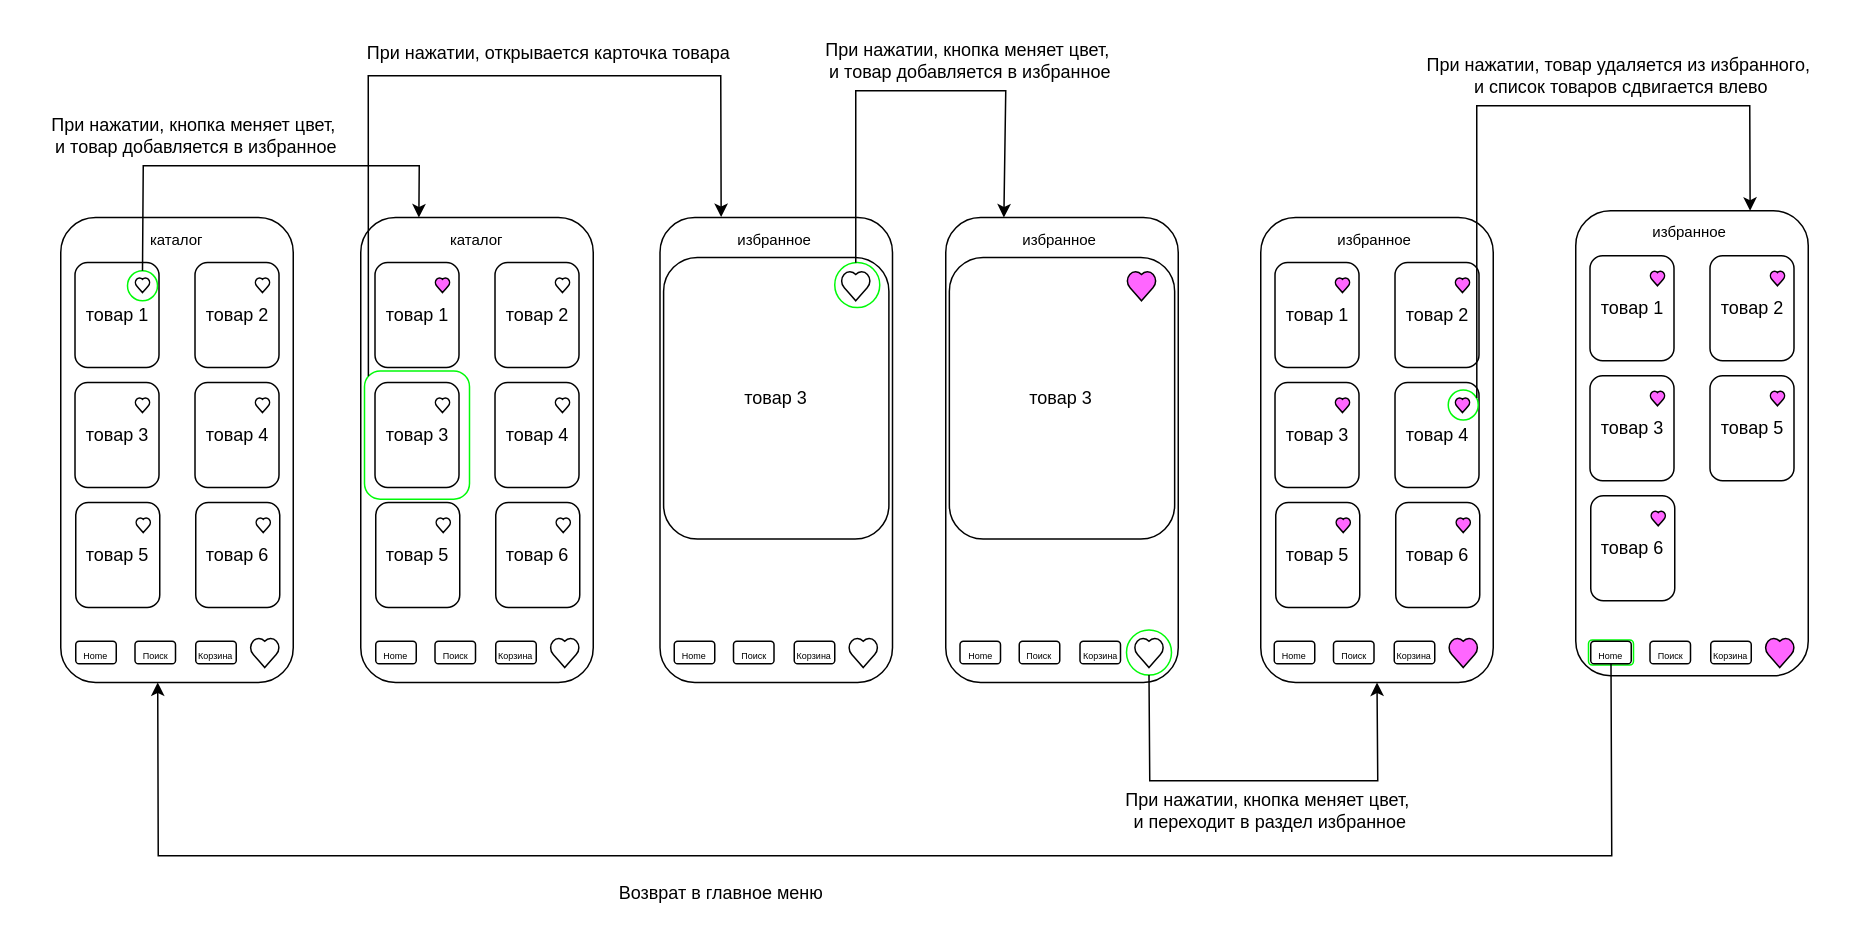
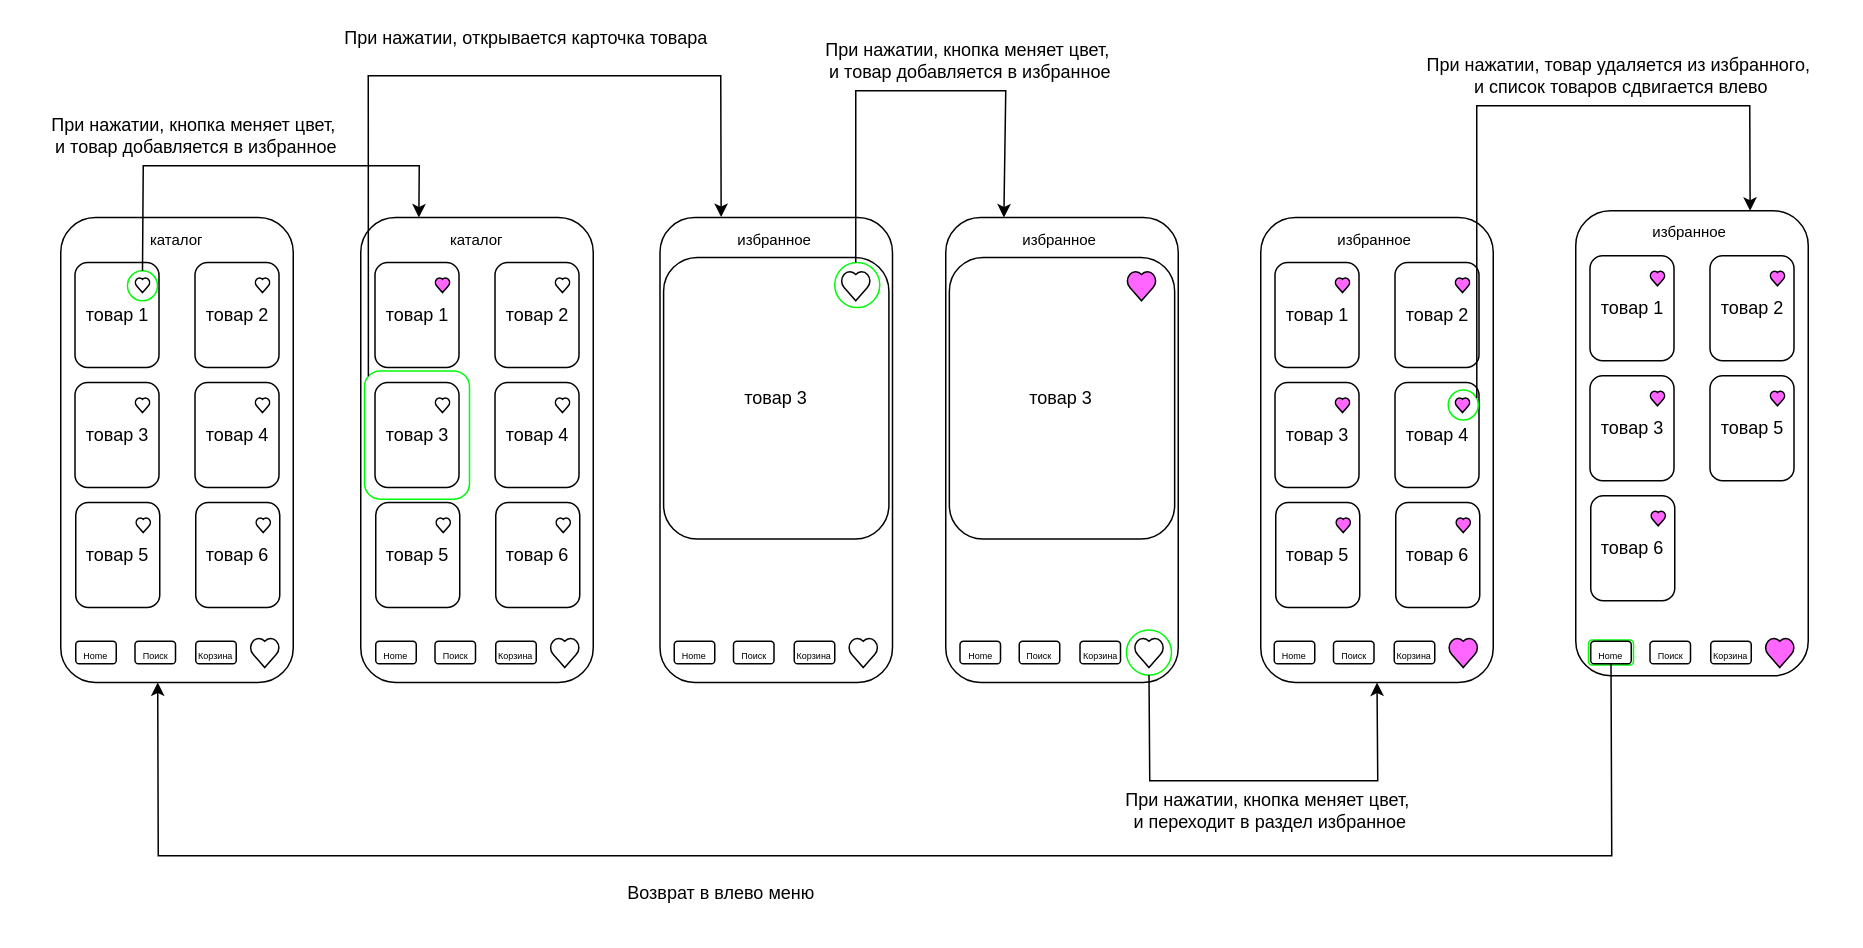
node "При нажатии, открывается карточка товара": moved (548, 53) -> (526, 38)
node "Возврат в главное меню": label "Возврат в главное меню" -> "Возврат в влево меню"
